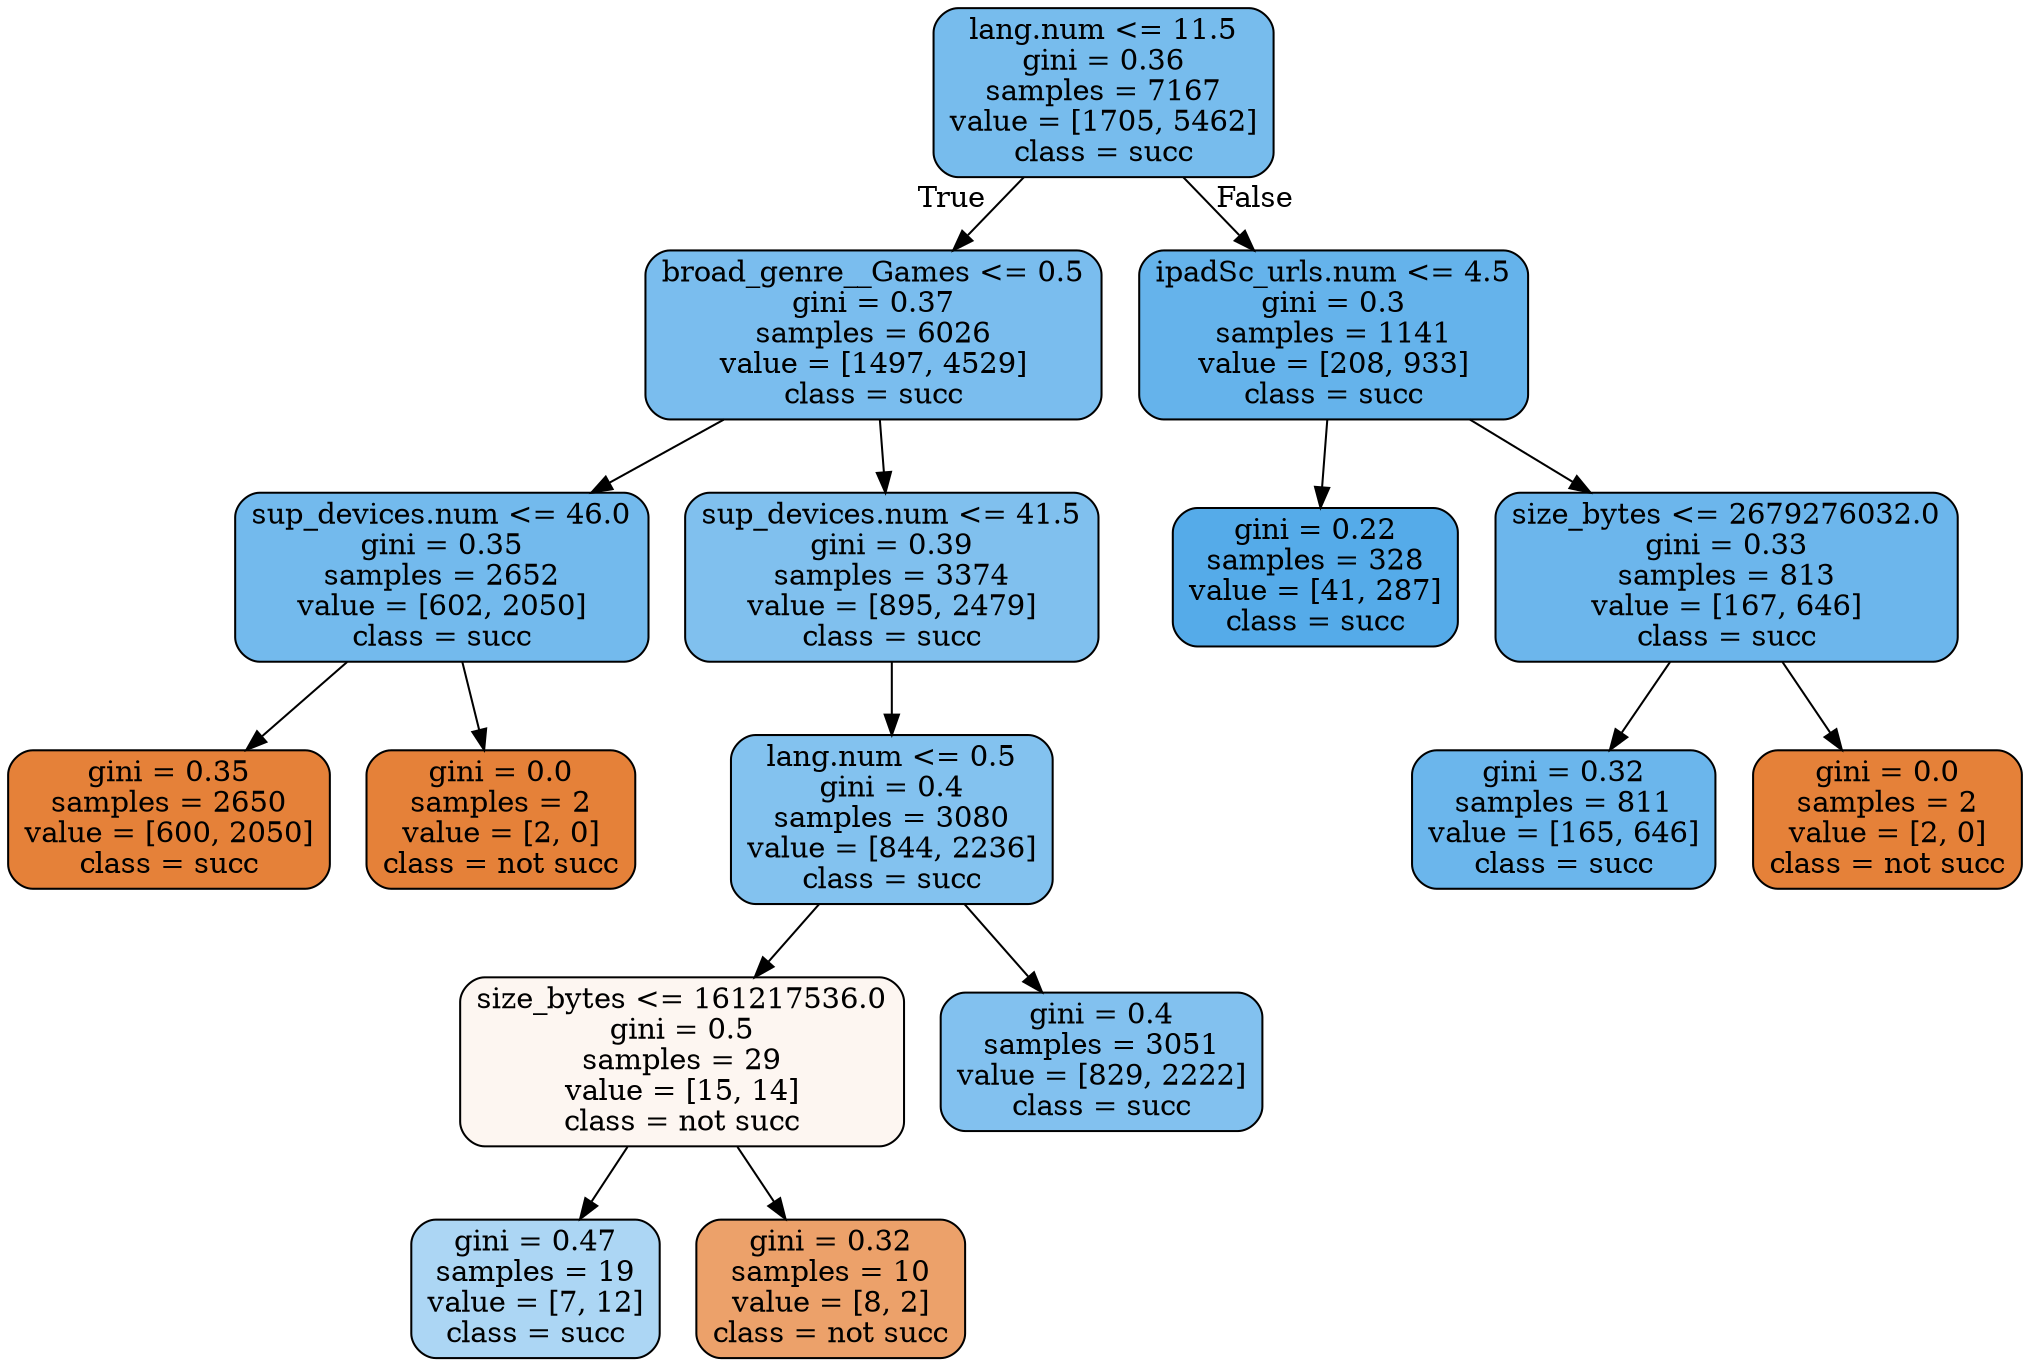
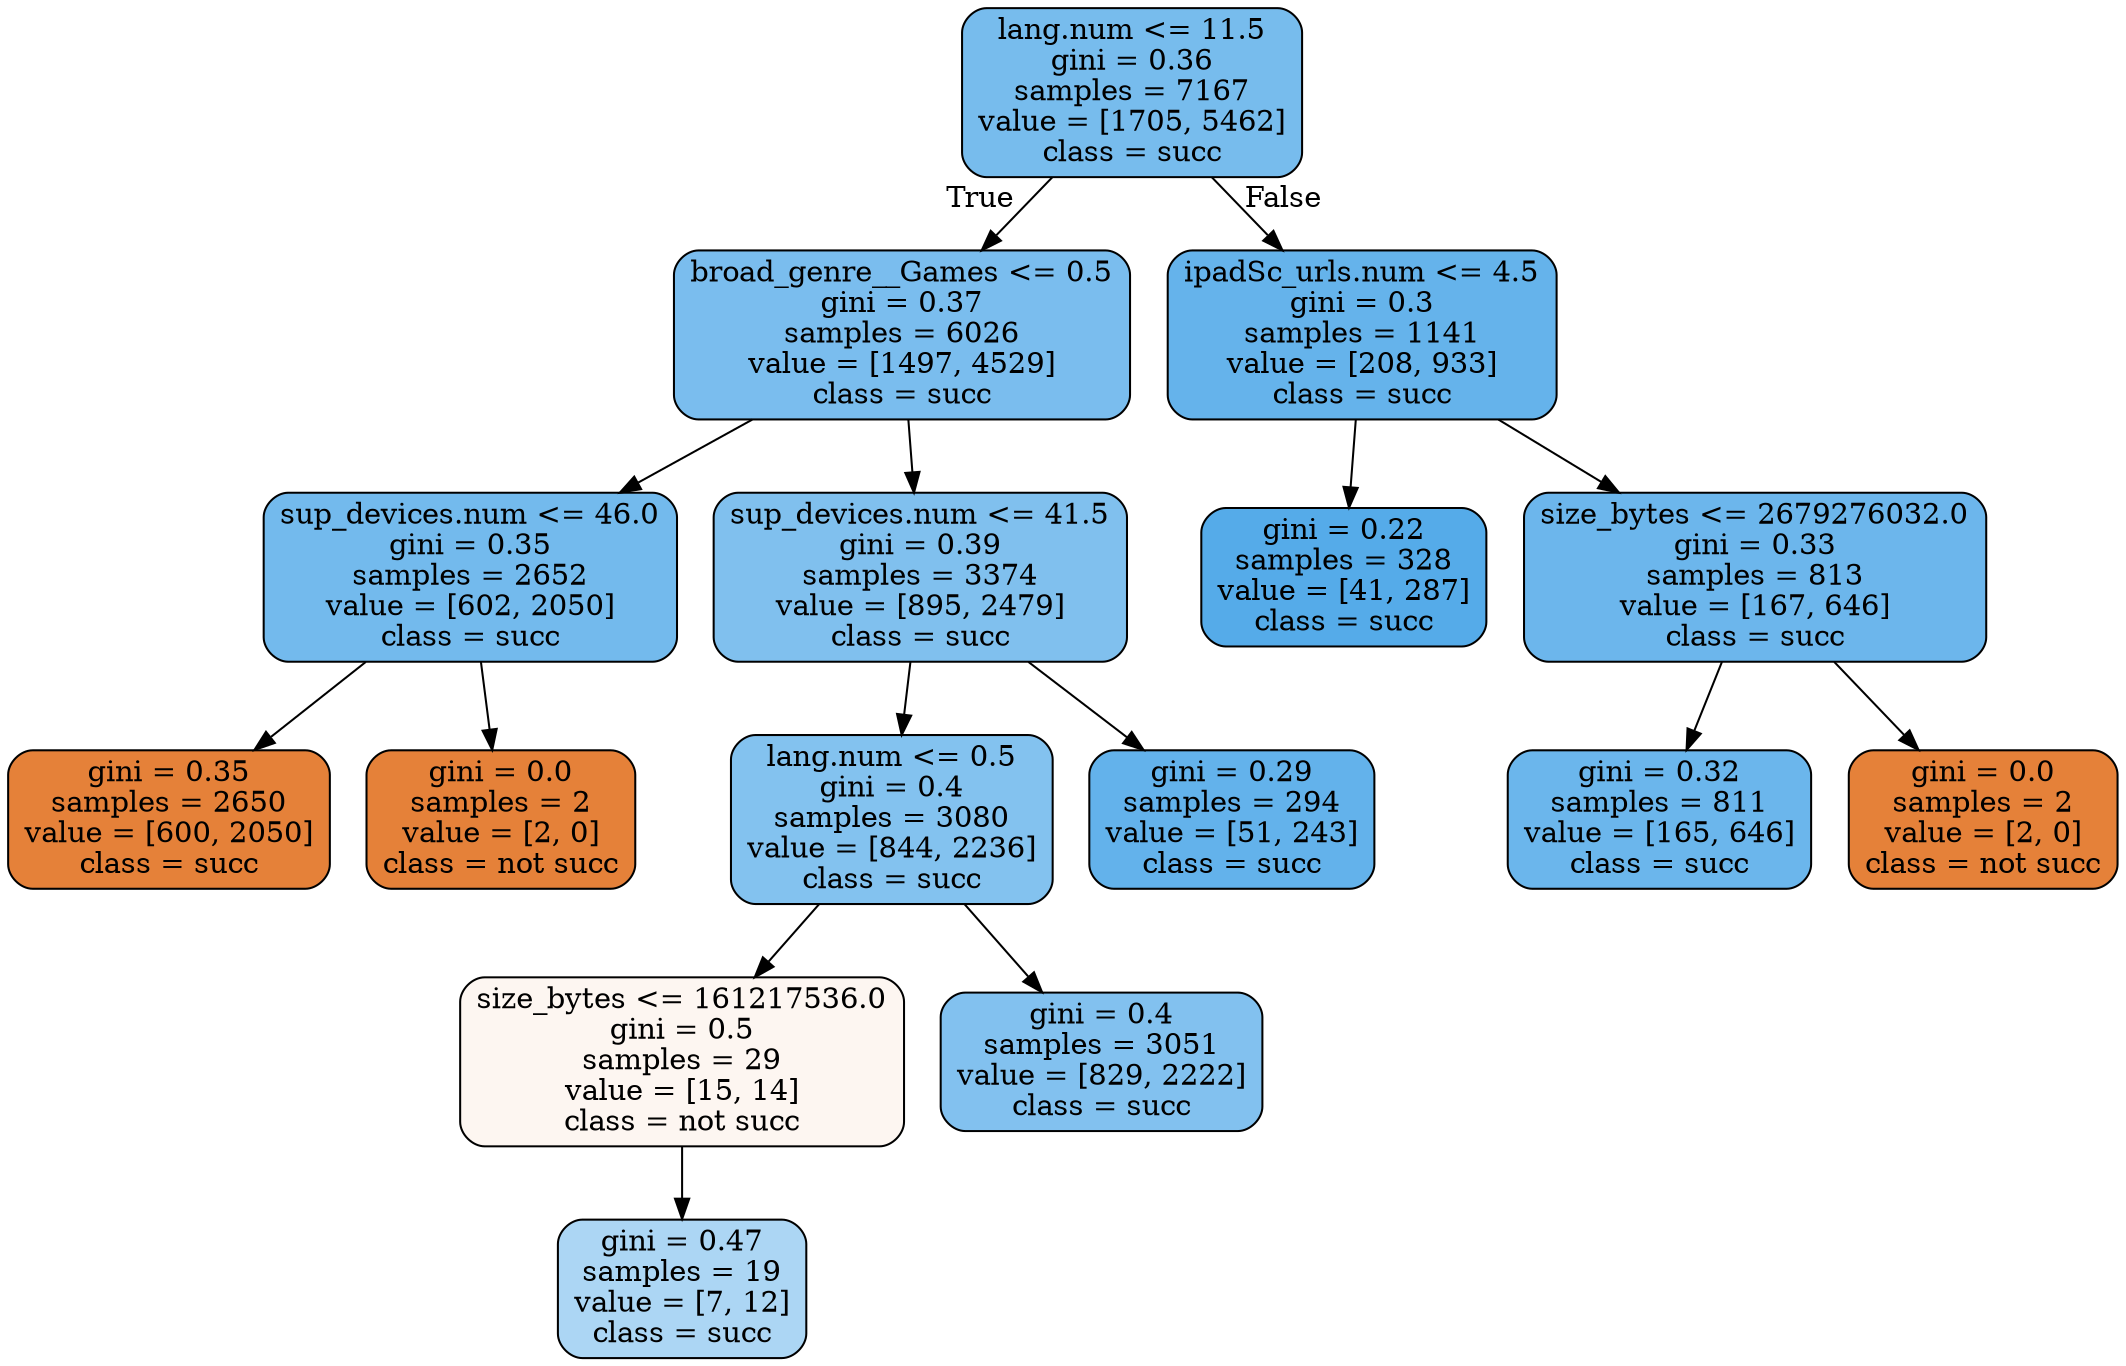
node "gini = 0.29 samples = 294 value = [51, 243] class = succ": added
node "gini = 0.32 samples = 10 value = [8, 2] class = not succ": removed
